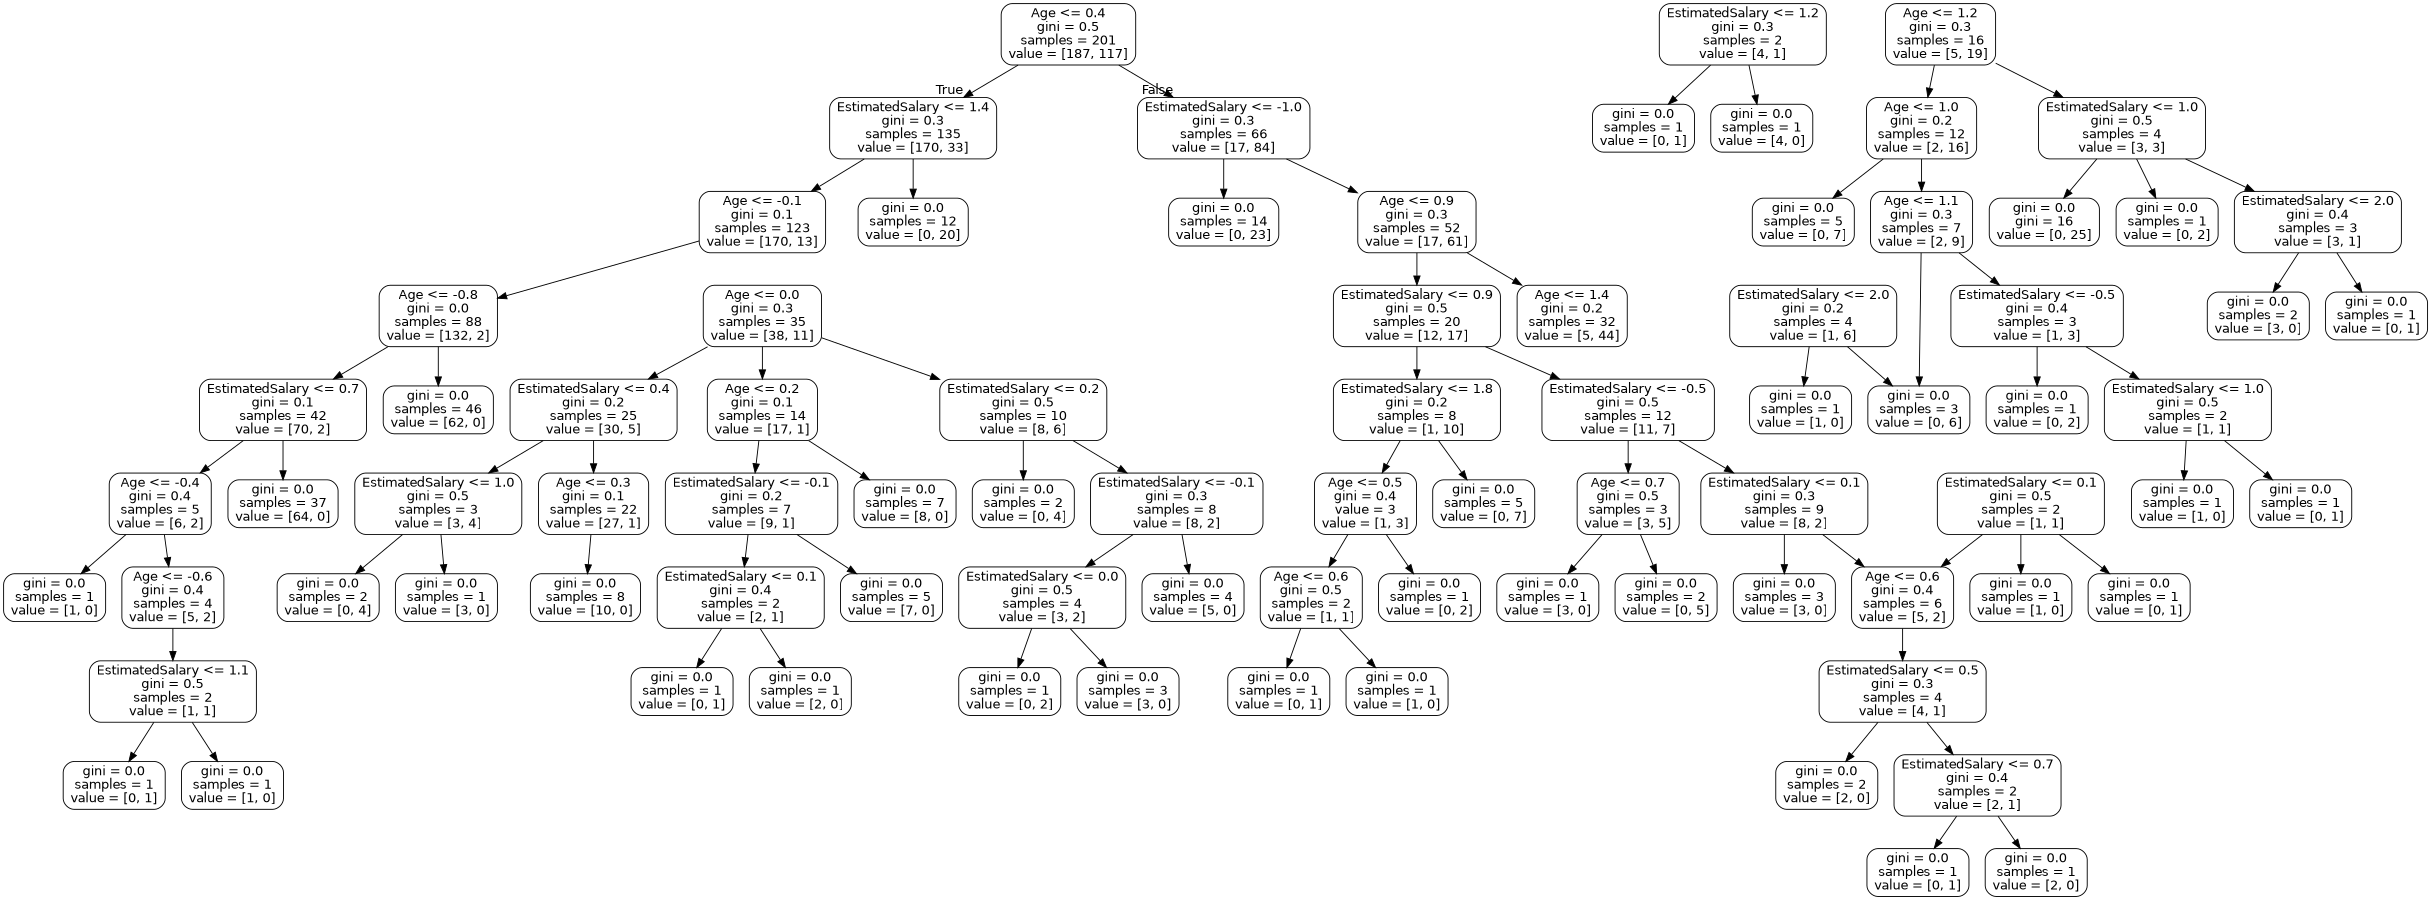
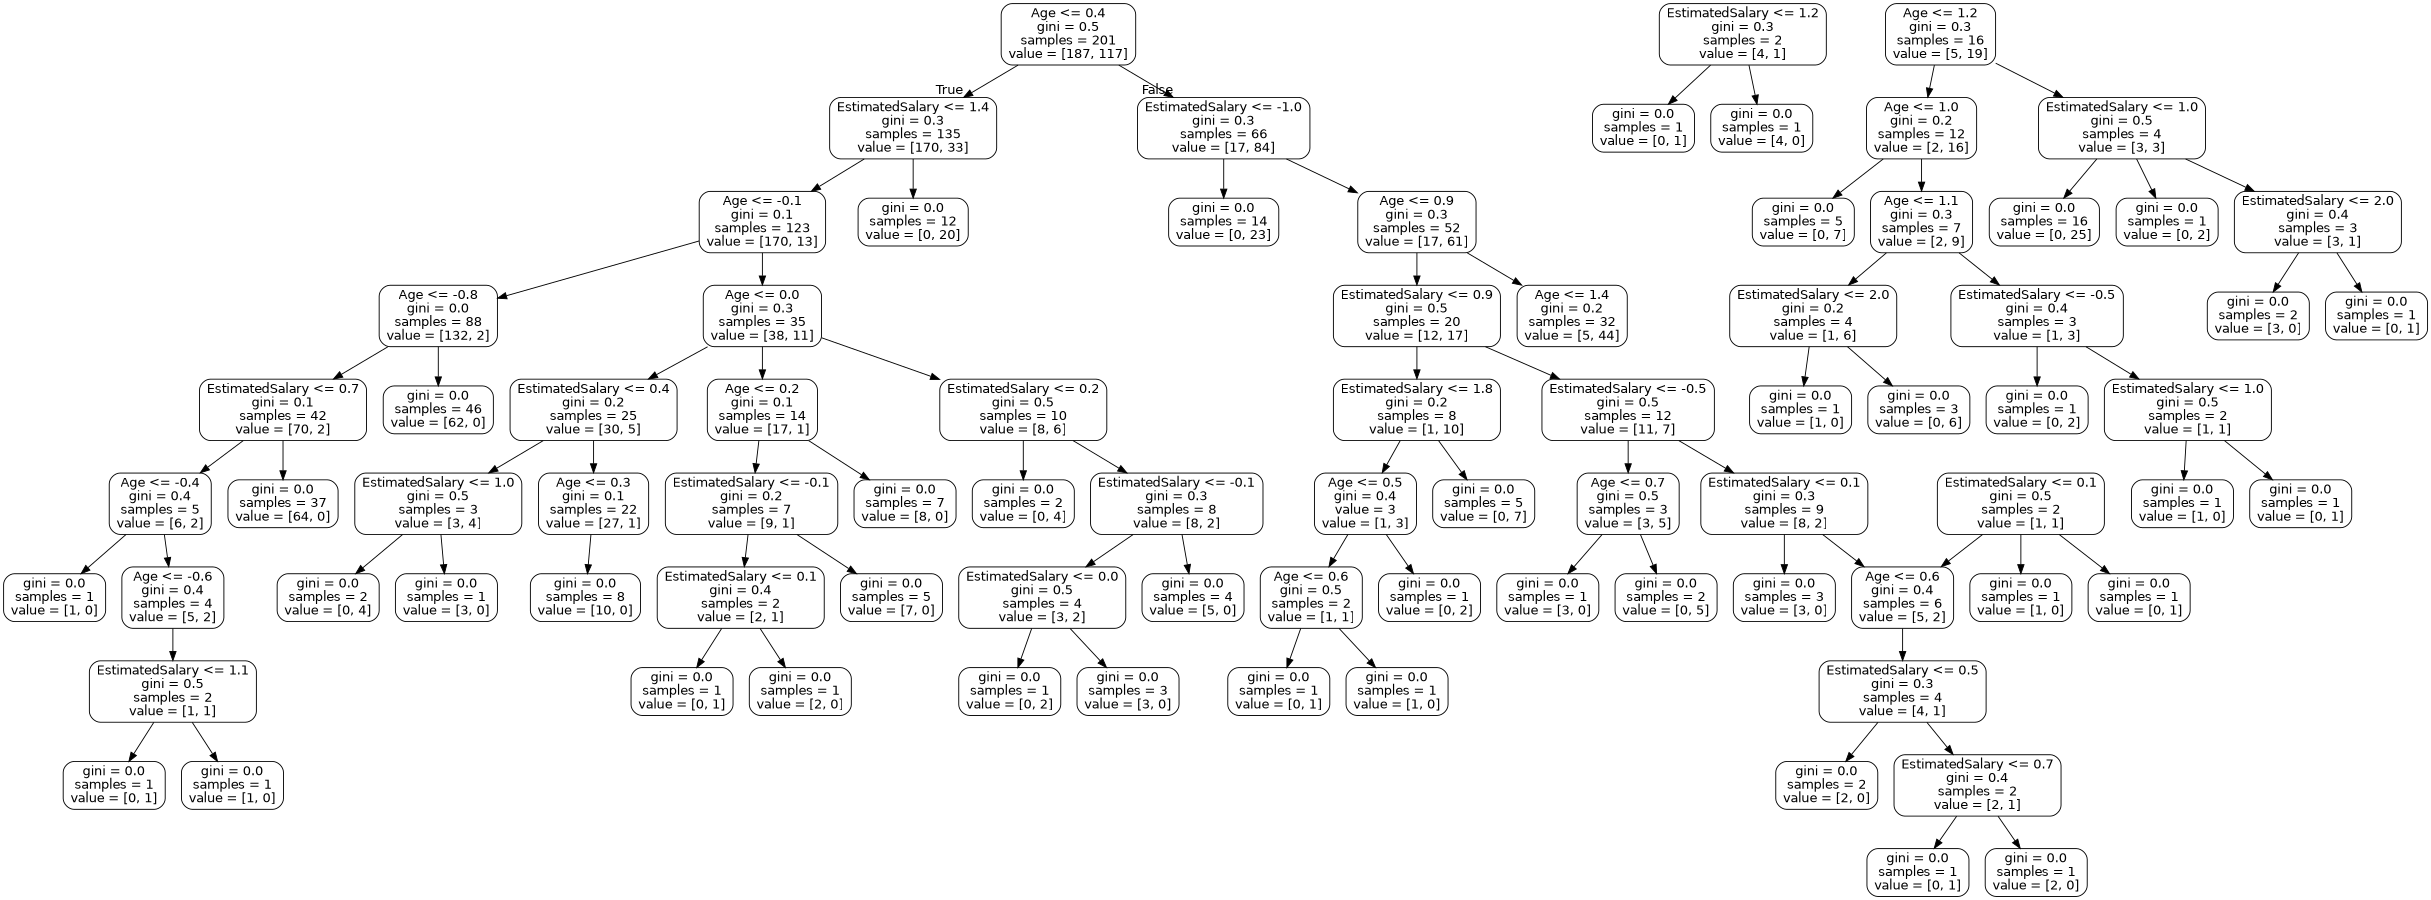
node "gini = 0.0 gini = 16 value = [0, 25]": label "gini = 0.0 gini = 16 value = [0, 25]" -> "gini = 0.0 samples = 16 value = [0, 25]"
edge "Age <= -0.1 gini = 0.1 samples = 123 value = [170, 13]" -> "Age <= 0.0 gini = 0.3 samples = 35 value = [38, 11]": added
edge "Age <= 1.1 gini = 0.3 samples = 7 value = [2, 9]" -> "gini = 0.0 samples = 3 value = [0, 6]": now "Age <= 1.1 gini = 0.3 samples = 7 value = [2, 9]" -> "EstimatedSalary <= 2.0 gini = 0.2 samples = 4 value = [1, 6]"
